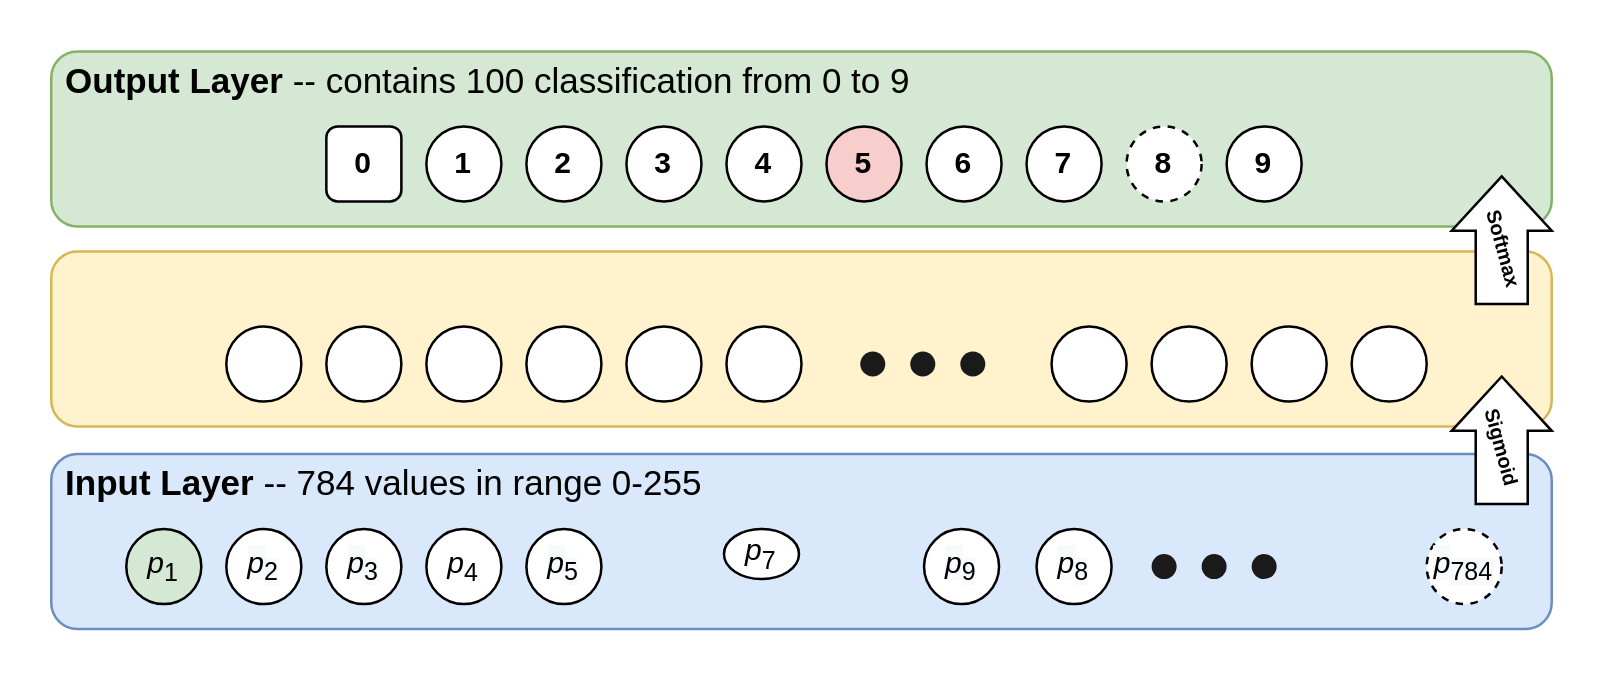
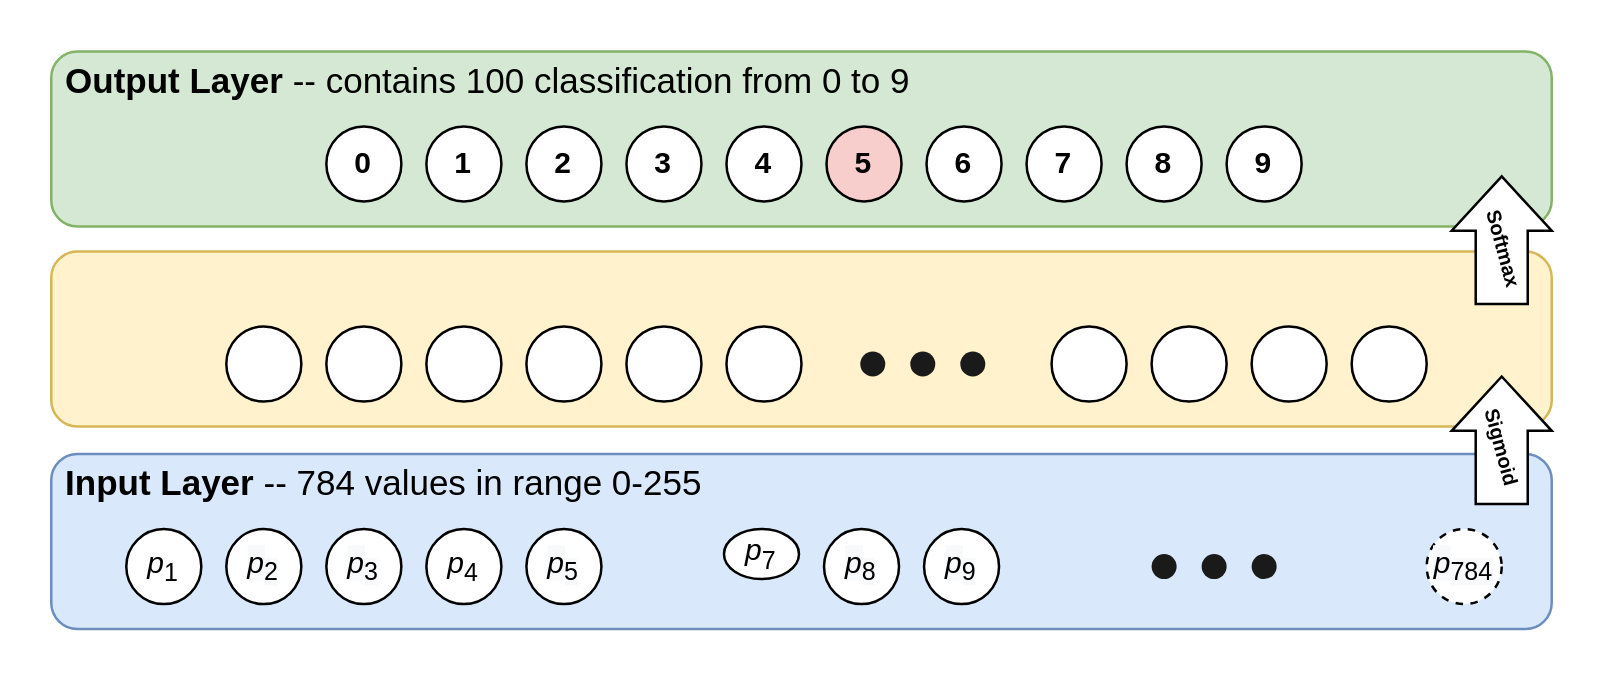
node "0": shape rounded rectangle -> ellipse
node "8": style dashed -> solid
node "p1": fillcolor #d5e8d4 -> #ffffff
node "p8": moved (1074, 566) -> (861, 566)
